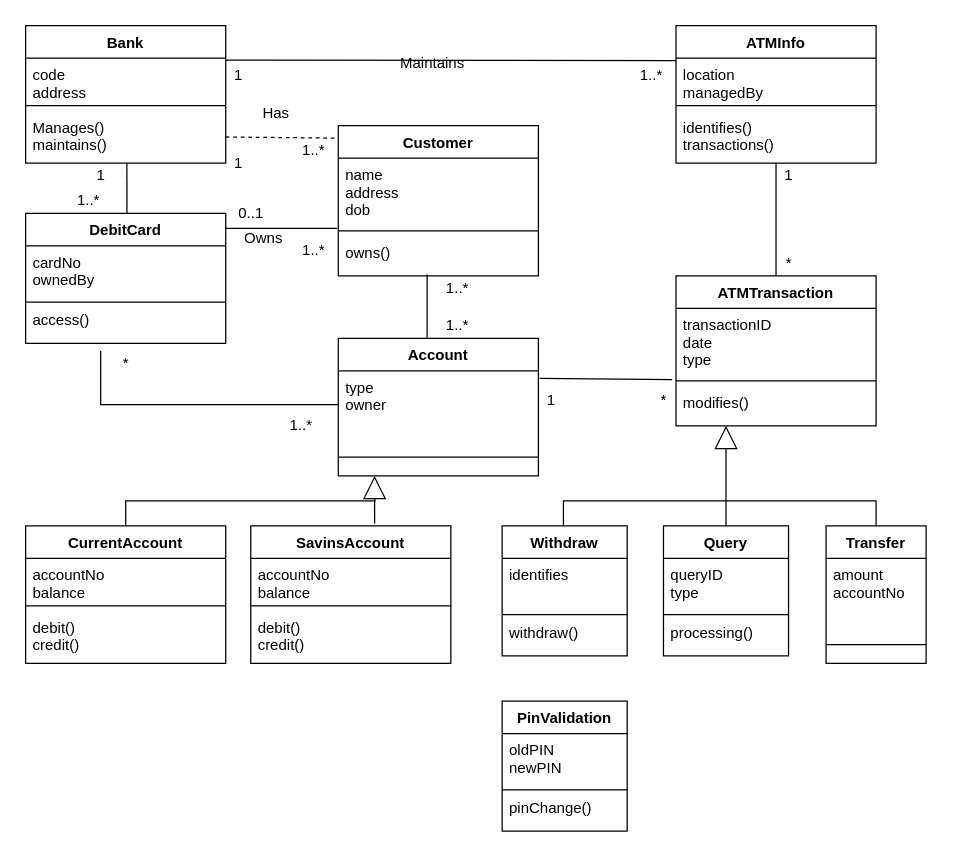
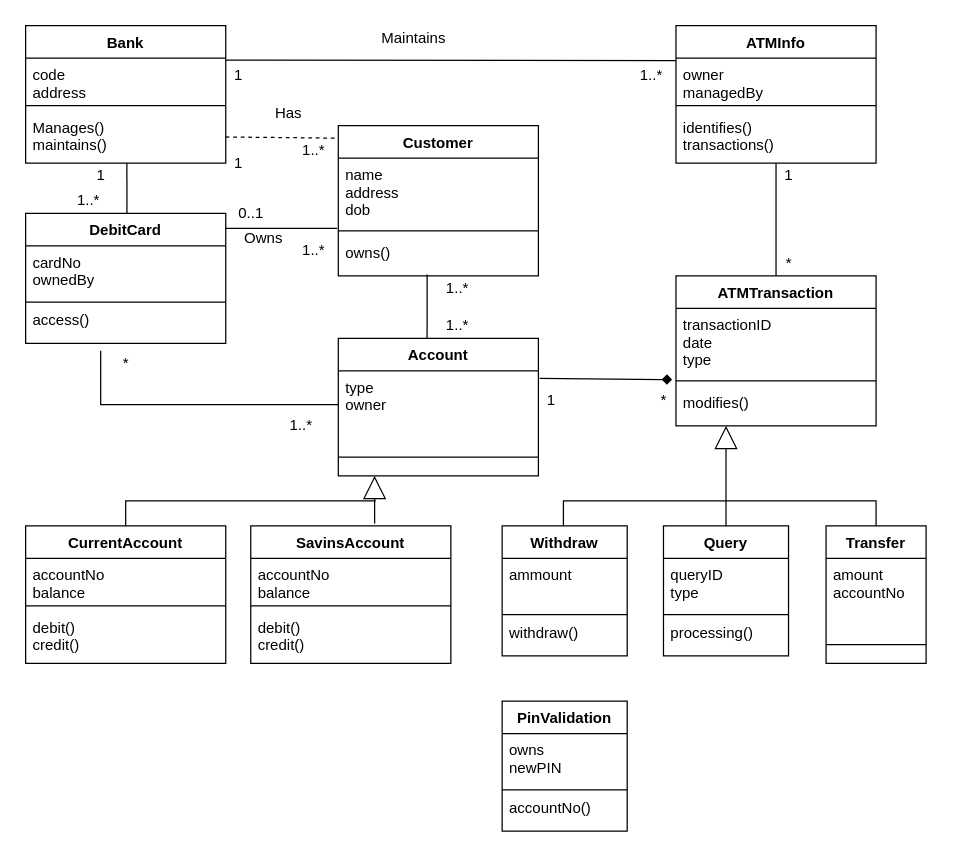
node "Maintains": moved (432, 63) -> (413, 38)
node "location managedBy": label "location managedBy" -> "owner managedBy"
node "Has": moved (276, 113) -> (288, 113)
edge "transactionID date type" -- "type owner": arrowhead none -> diamond
node "identifies": label "identifies" -> "ammount"
node "oldPIN newPIN": label "oldPIN newPIN" -> "owns newPIN"
node "pinChange()": label "pinChange()" -> "accountNo()"
